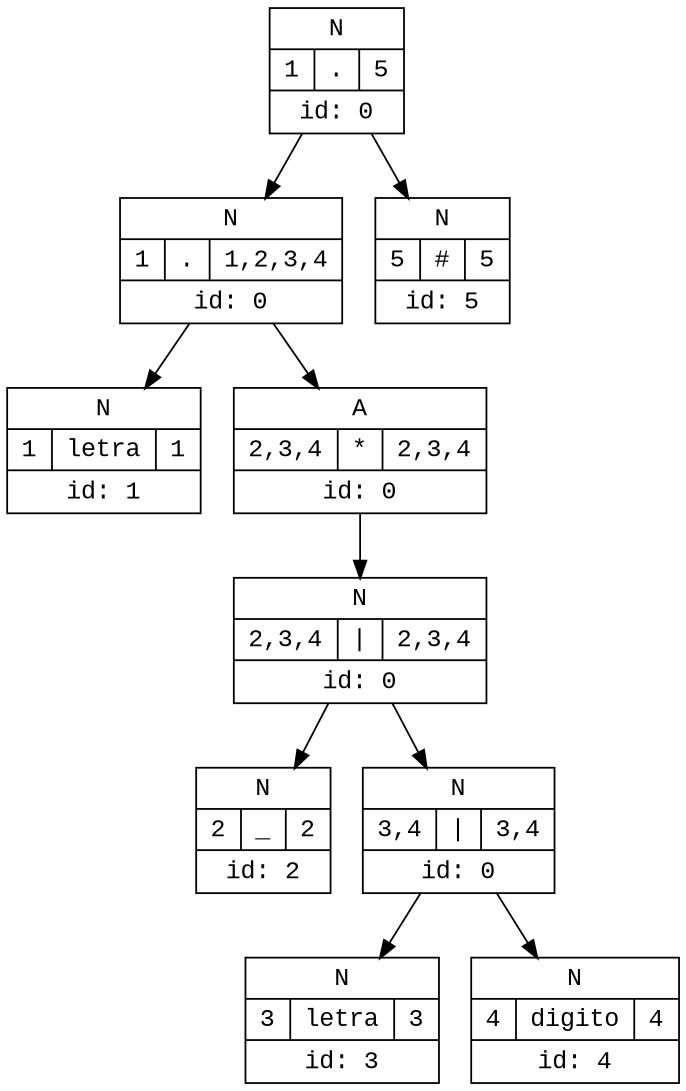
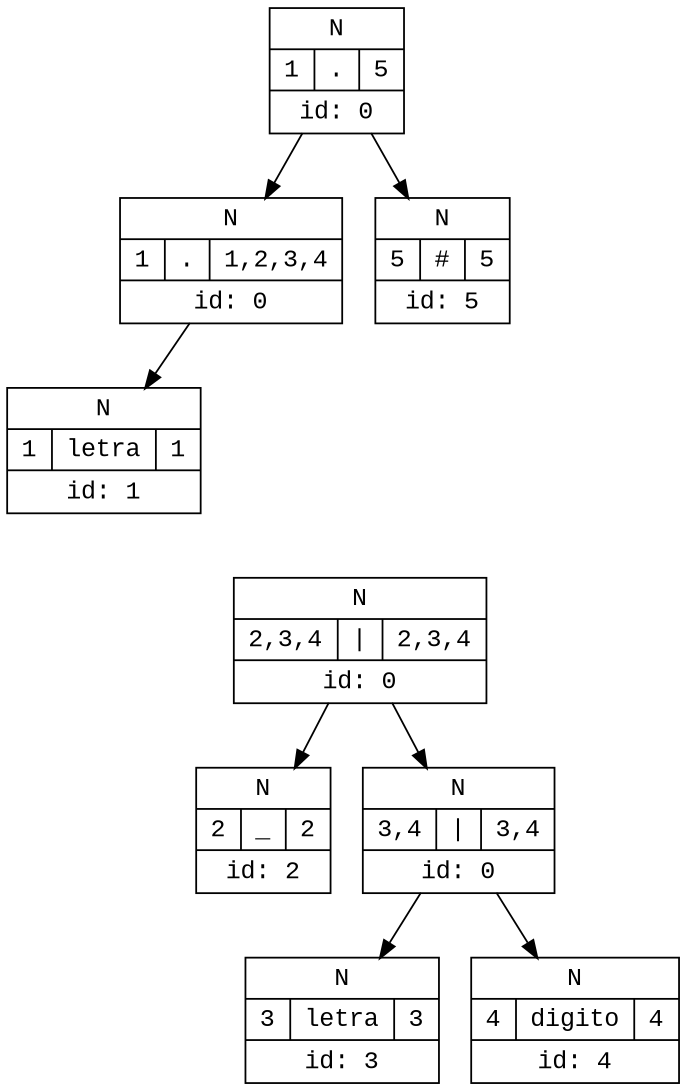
node "A": removed
